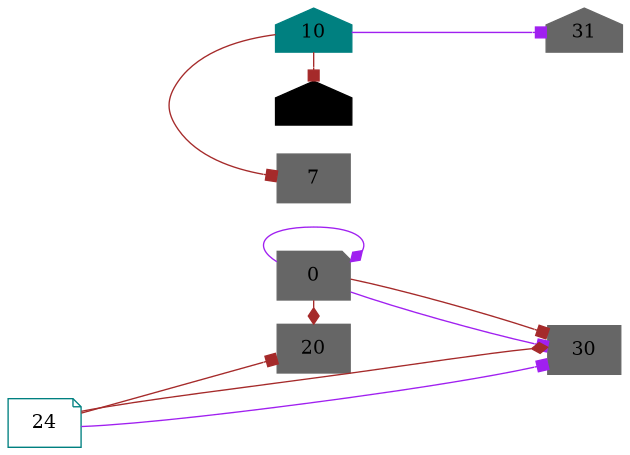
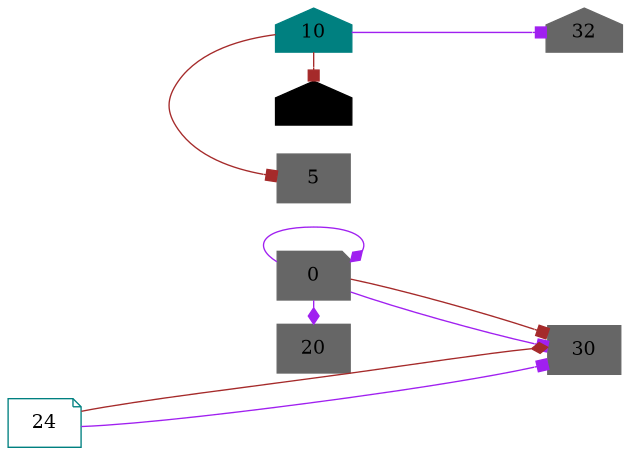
node "31": label "31" -> "32"
node "7": label "7" -> "5"
edge "0" -> "20": color brown -> purple
edge "24" -> "20": removed
